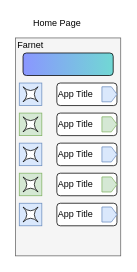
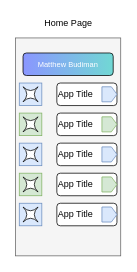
node "Home Page": moved (57, 23) -> (68, 23)
node "Farnet": removed
node "Matthew Budiman": added
